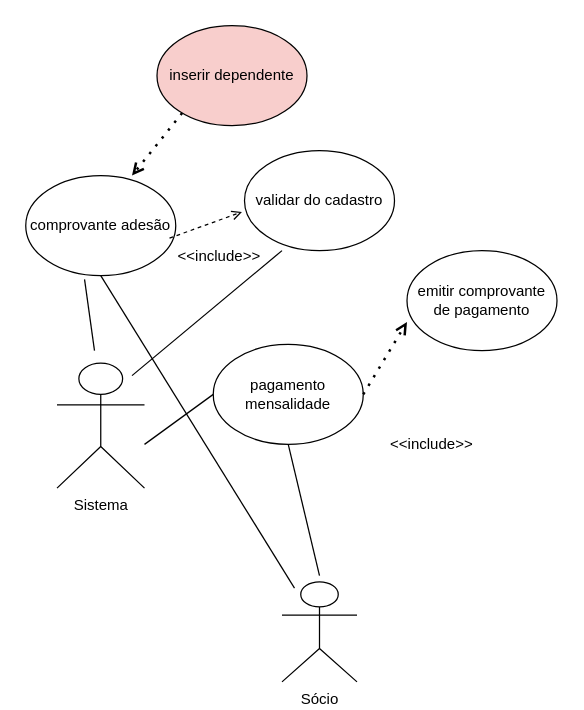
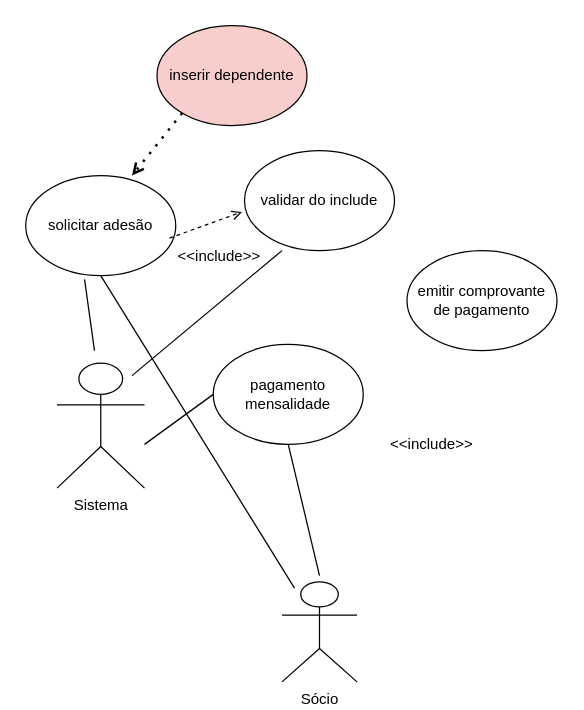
node "validar do cadastro": label "validar do cadastro" -> "validar do include"
node "comprovante adesão": label "comprovante adesão" -> "solicitar adesão"
edge "pagamento mensalidade" -> "emitir comprovante de pagamento": removed
